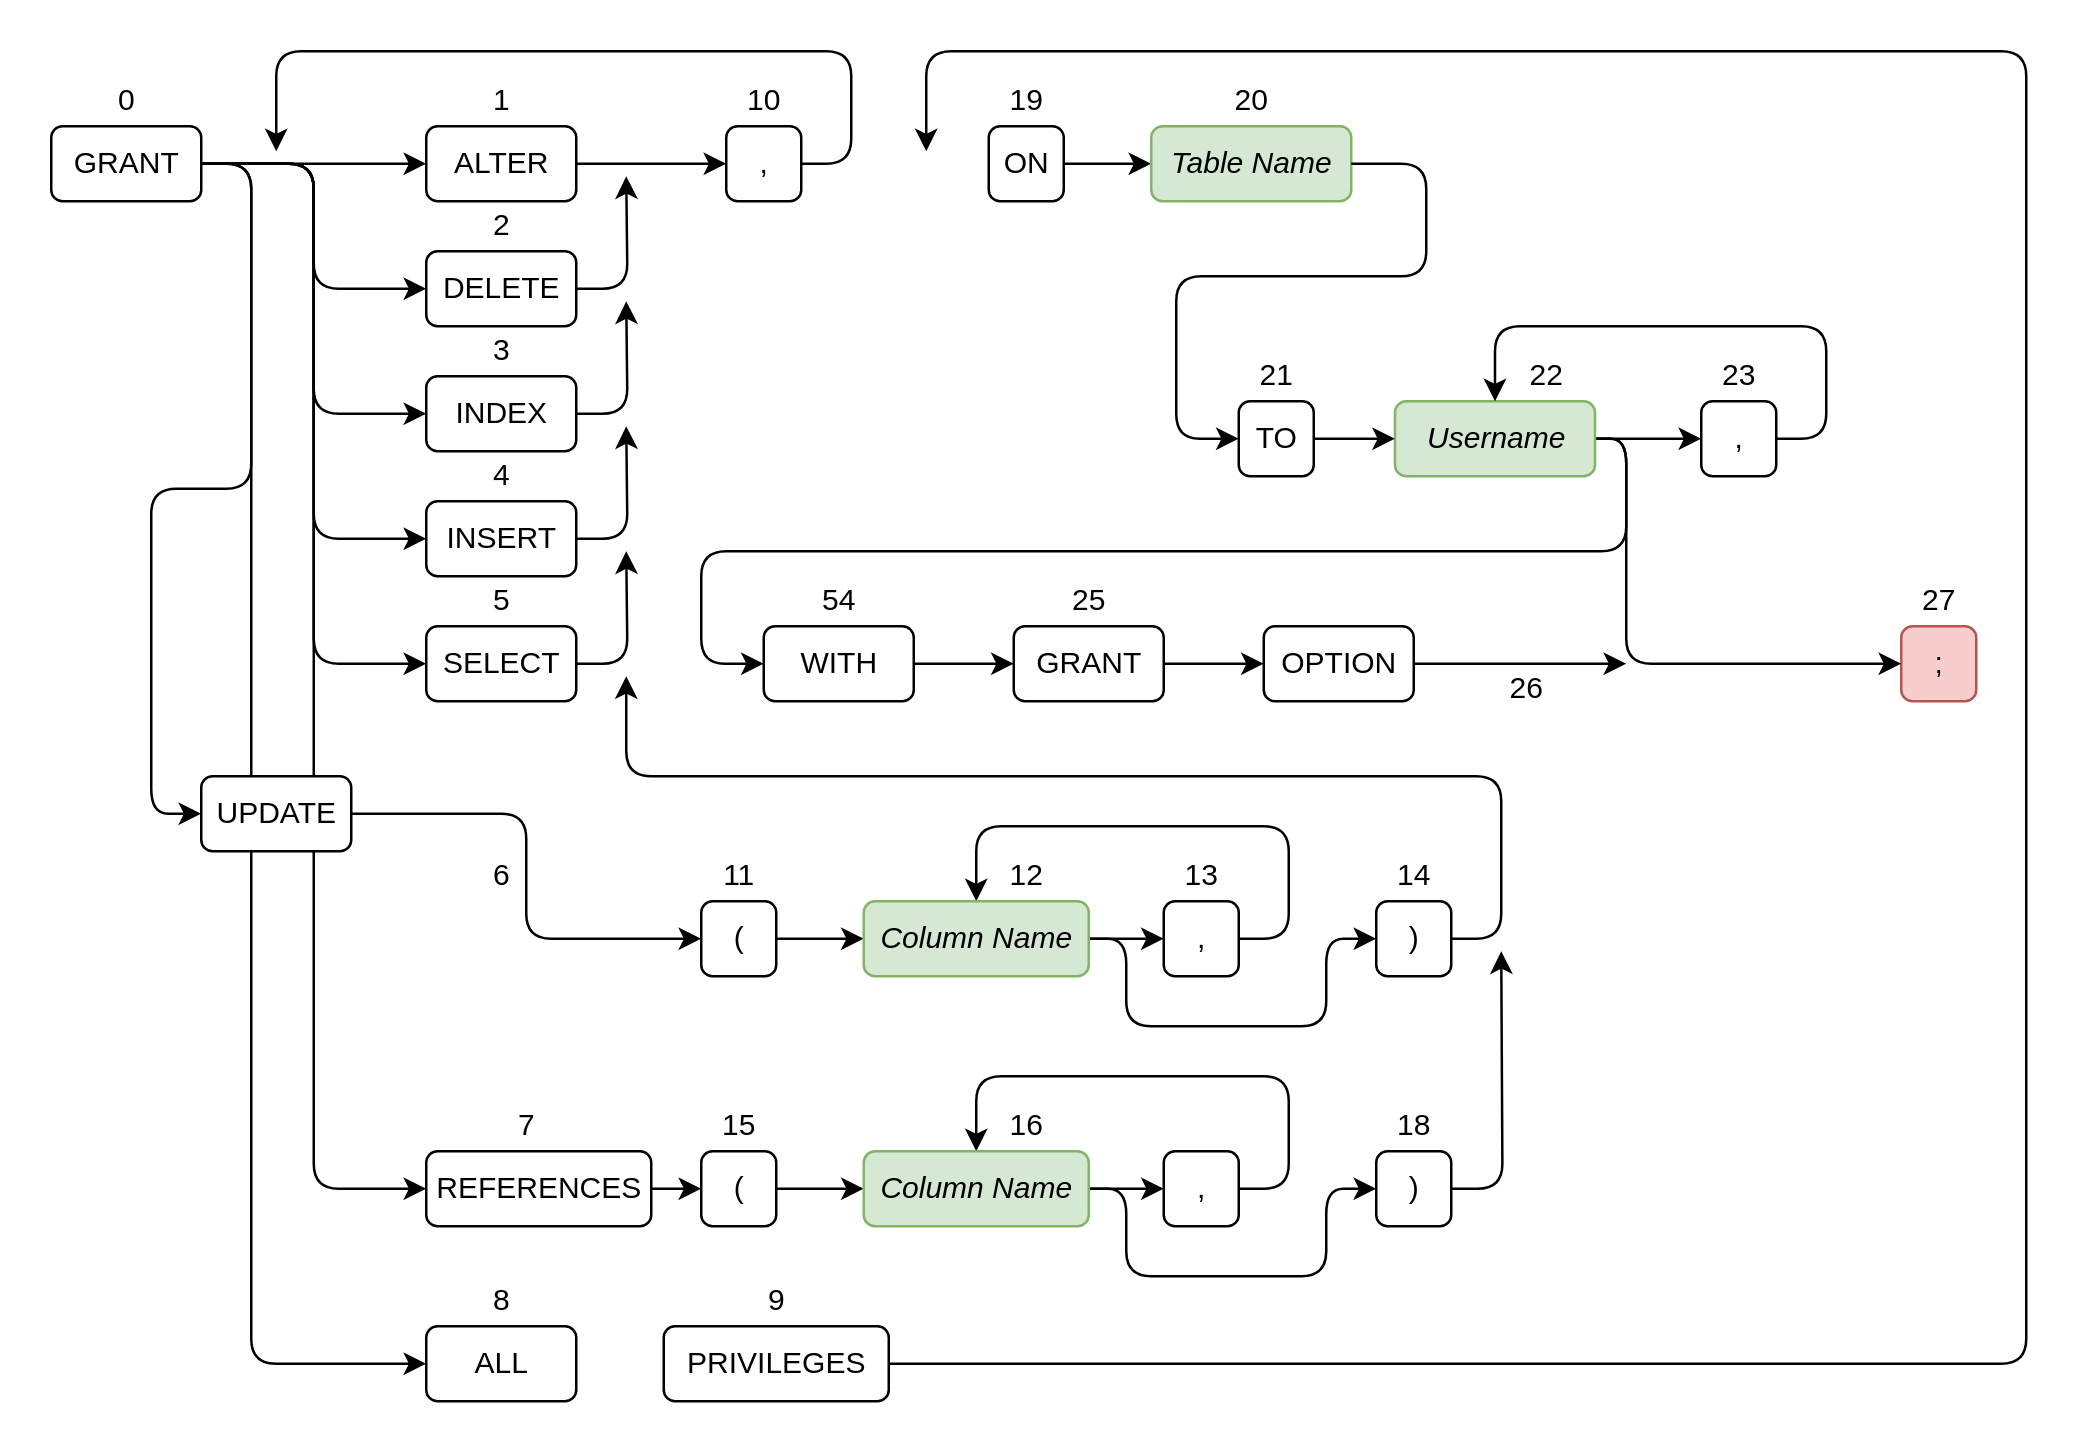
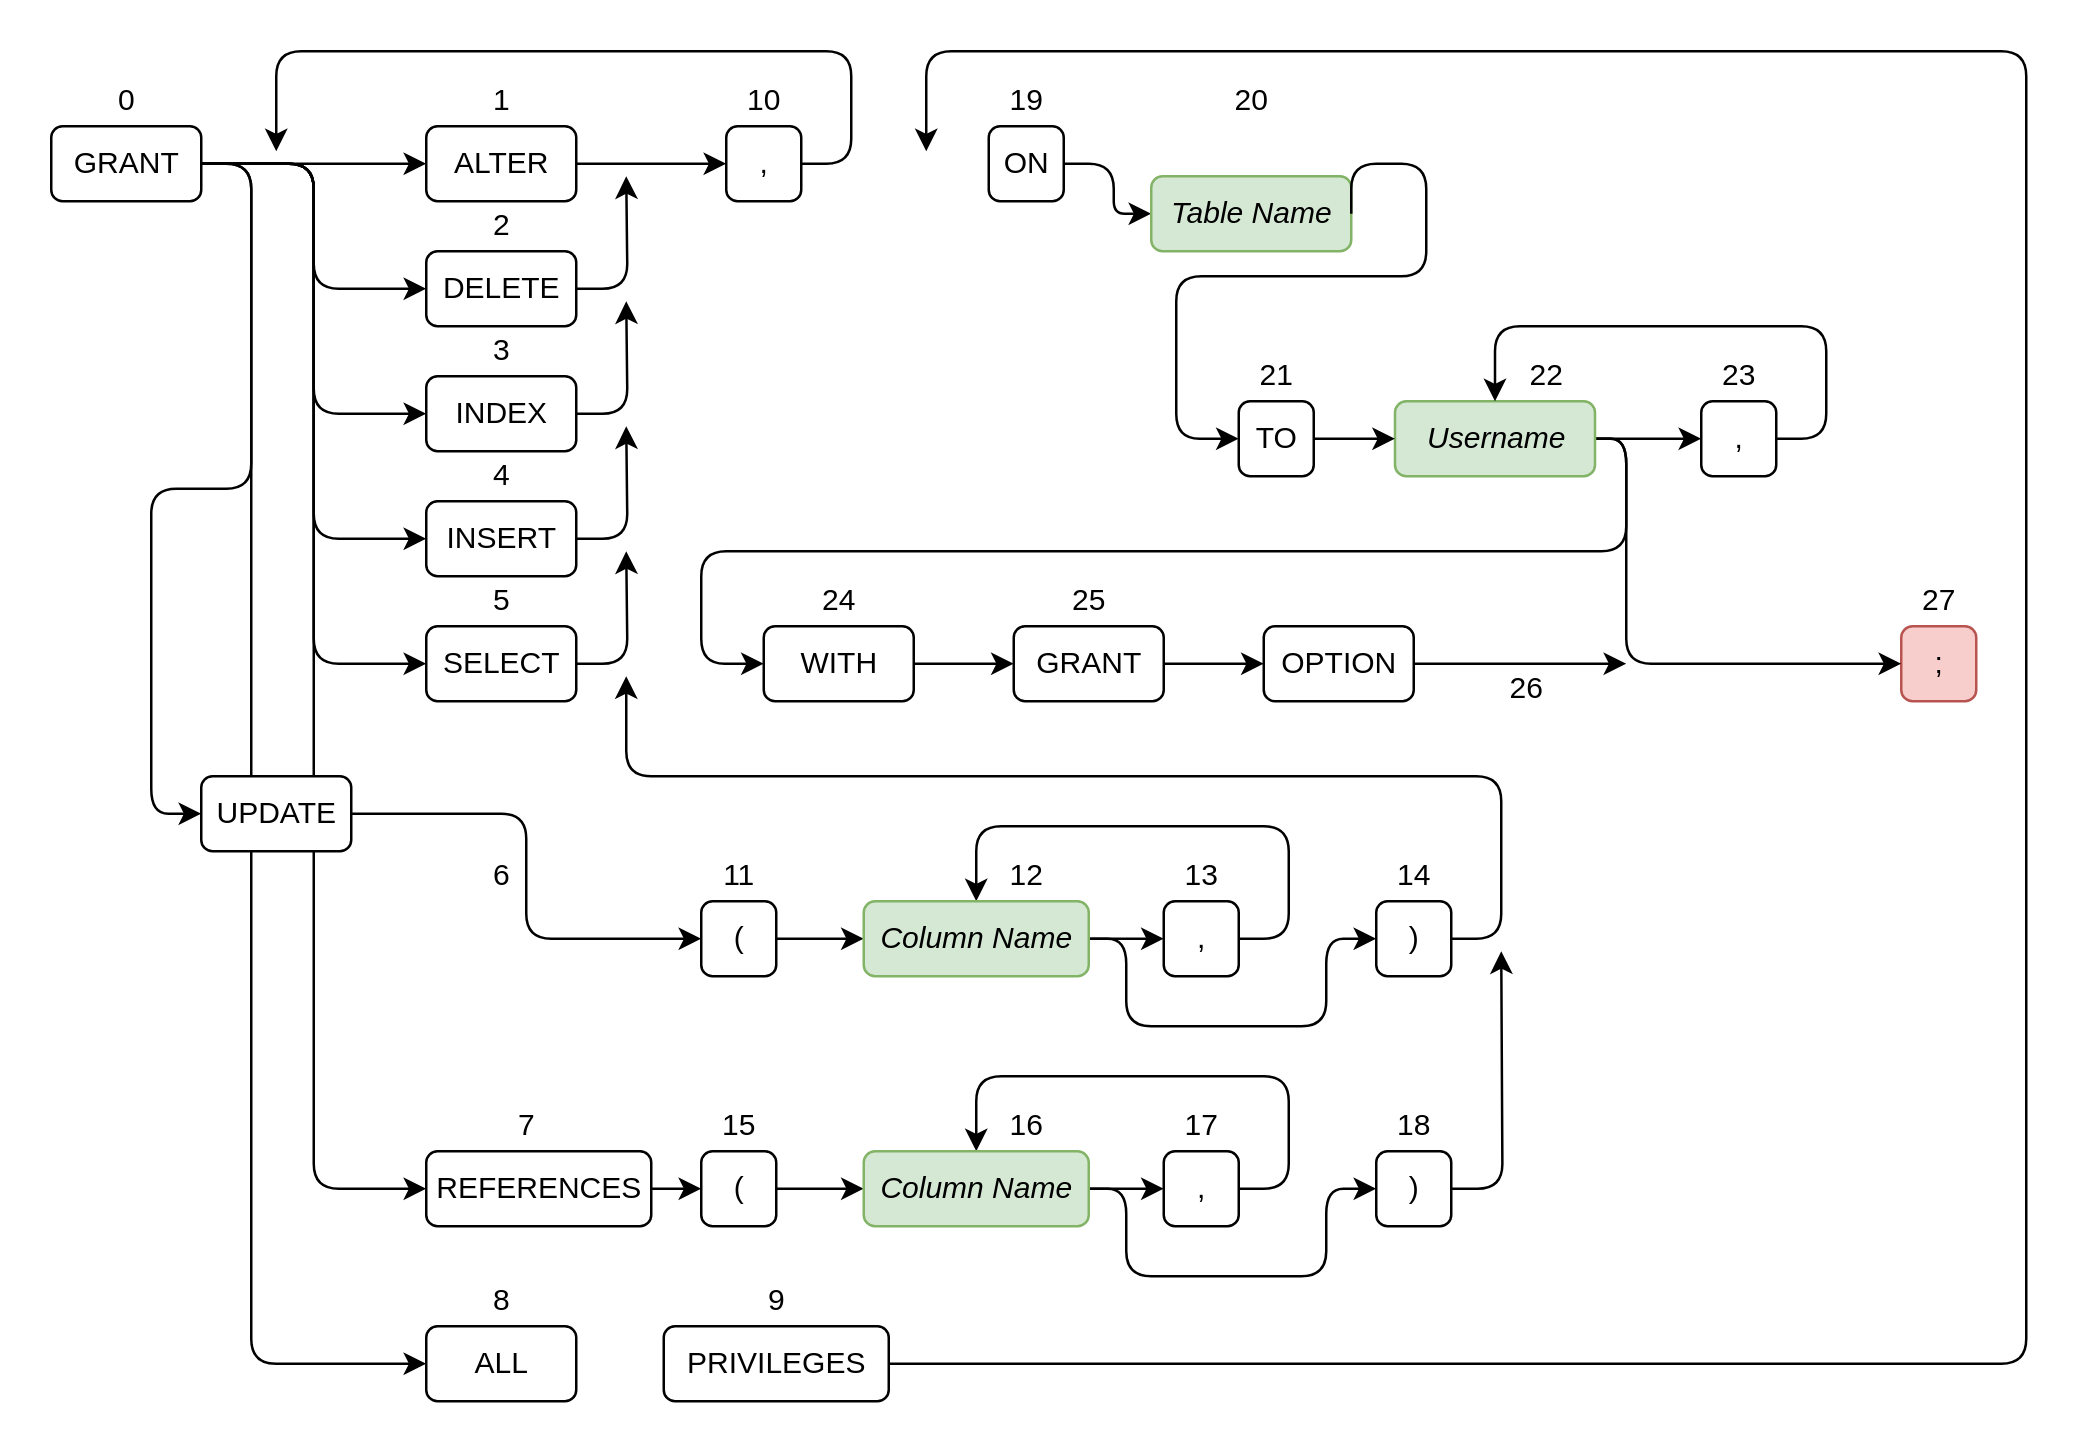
node "Table Name": moved (1251, 164) -> (1251, 214)
node "54": label "54" -> "24"
node "17": added
